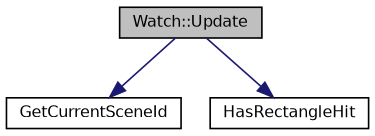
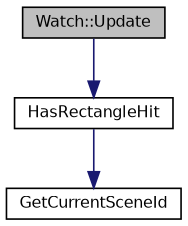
edge "Watch::Update" -> "GetCurrentSceneId": now "HasRectangleHit" -> "GetCurrentSceneId"
